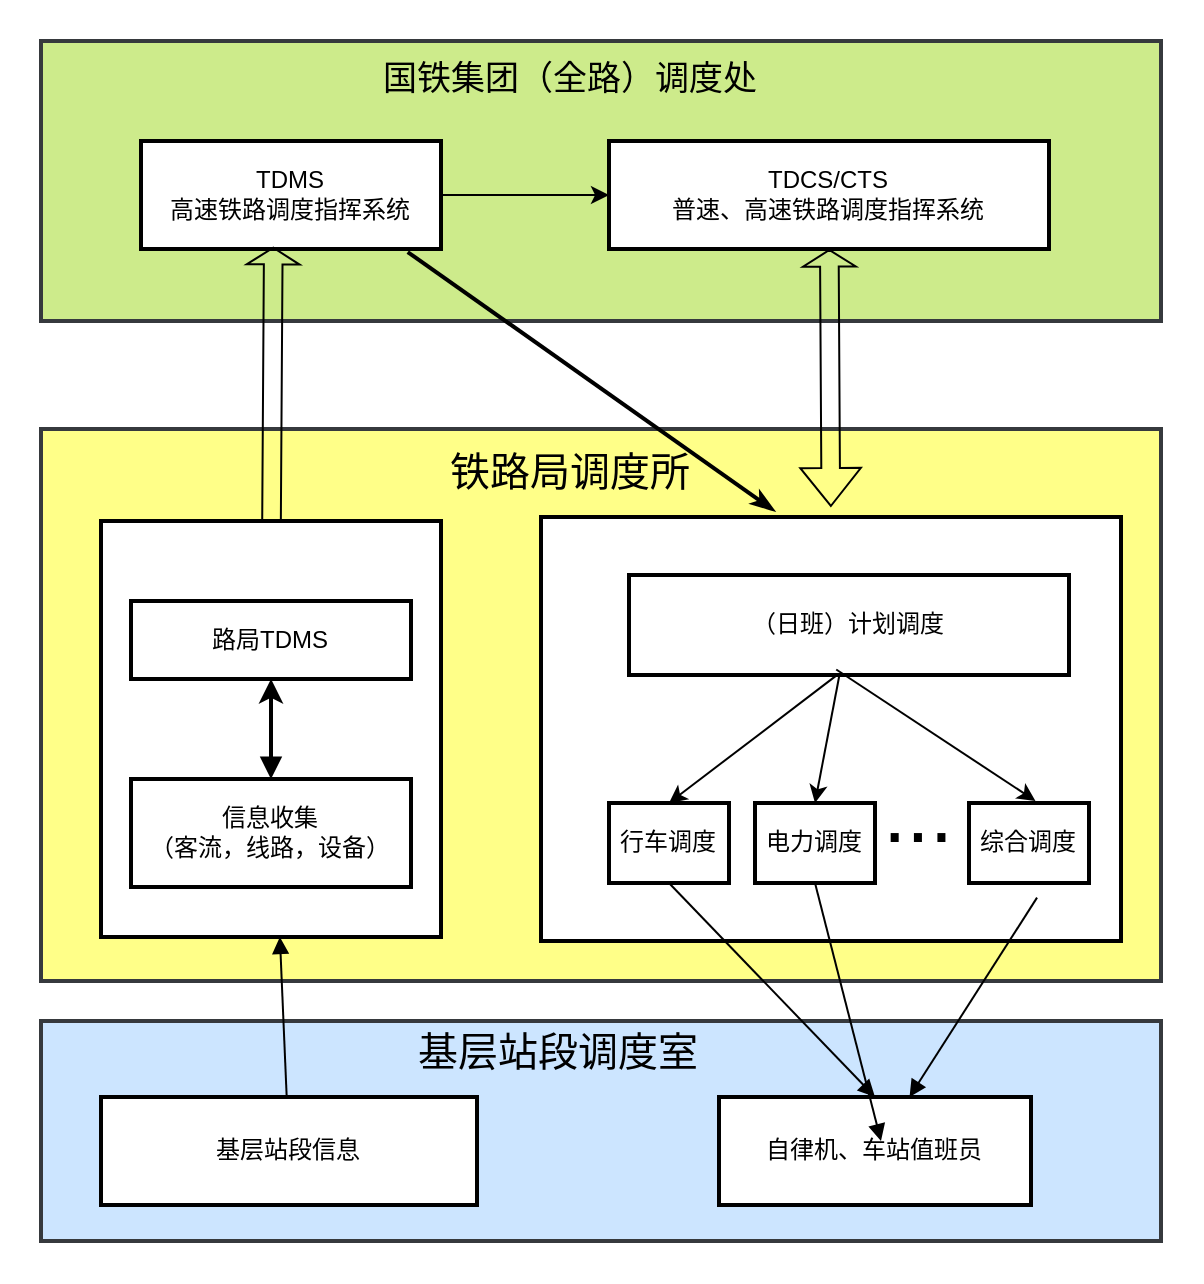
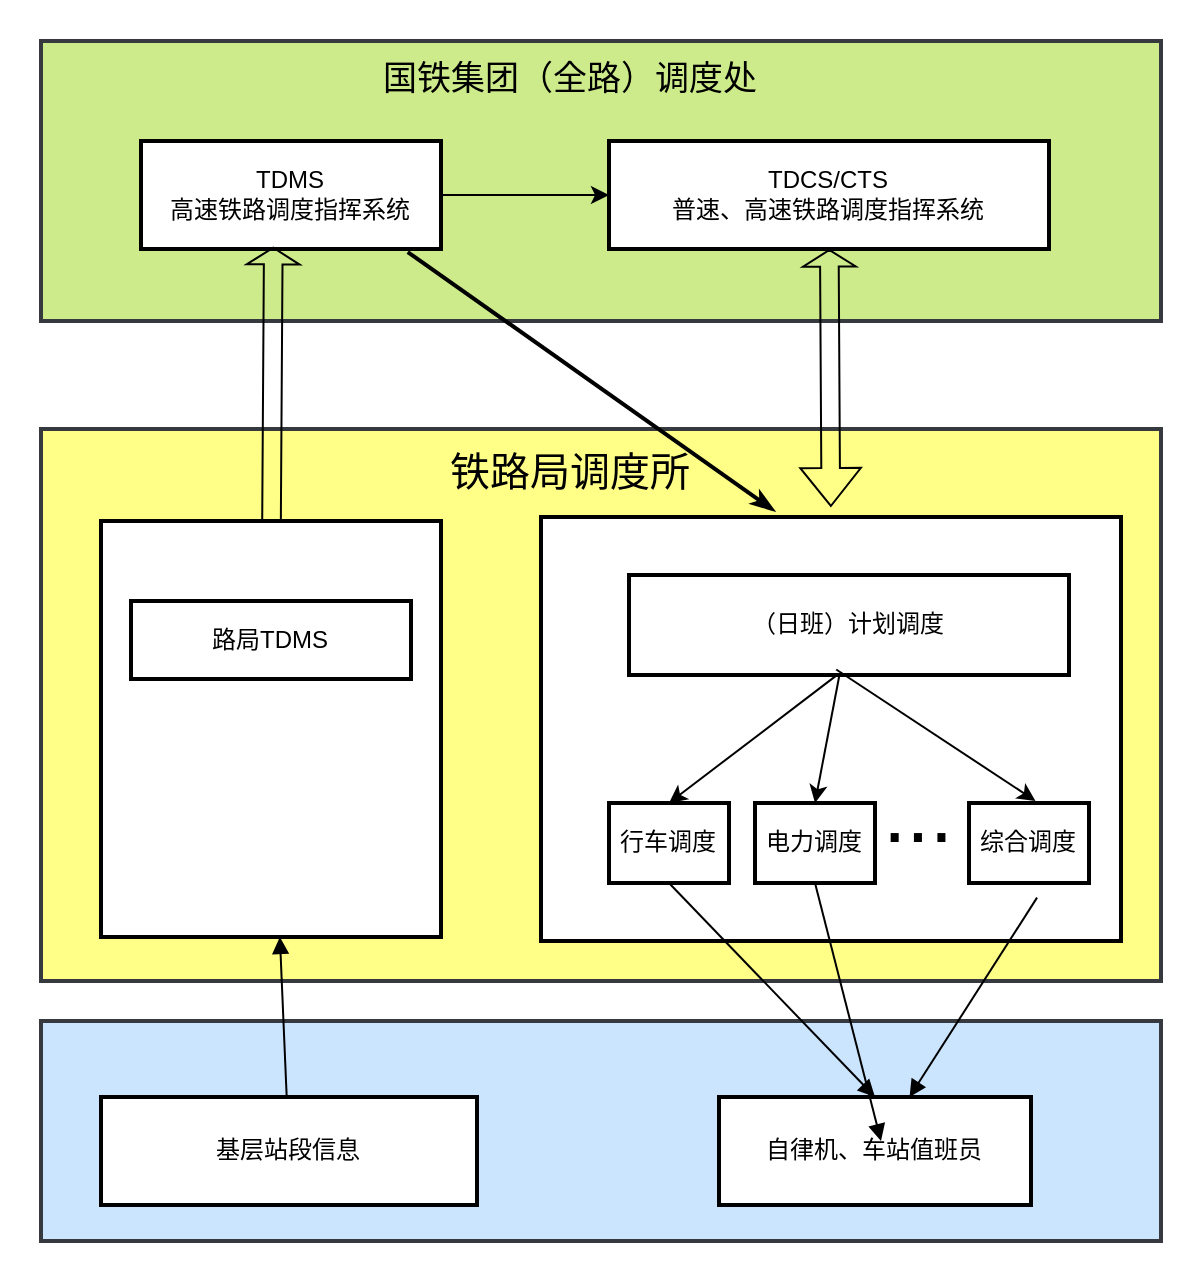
edge "路局TDMS" -- "信息收集 （客流，线路，设备）": removed
node "信息收集 （客流，线路，设备）": removed
node "基层站段调度室": removed
